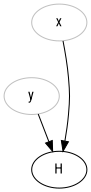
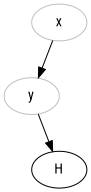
edge "x" -> "H": now "x" -> "y"
